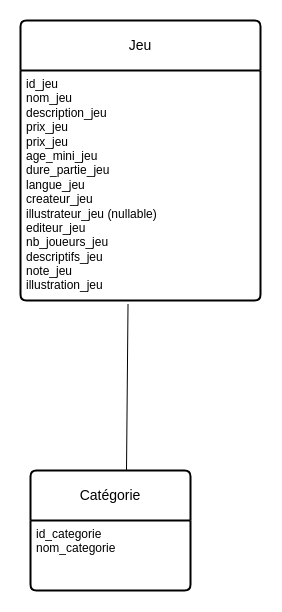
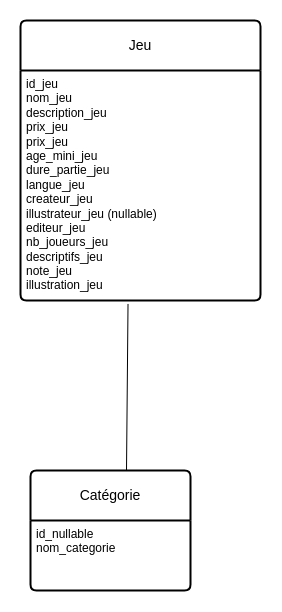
node "id_categorie nom_categorie": label "id_categorie nom_categorie" -> "id_nullable nom_categorie"
